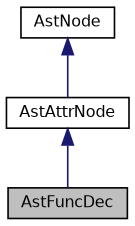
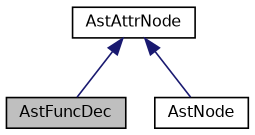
edge "AstAttrNode" -> "AstNode": reversed
